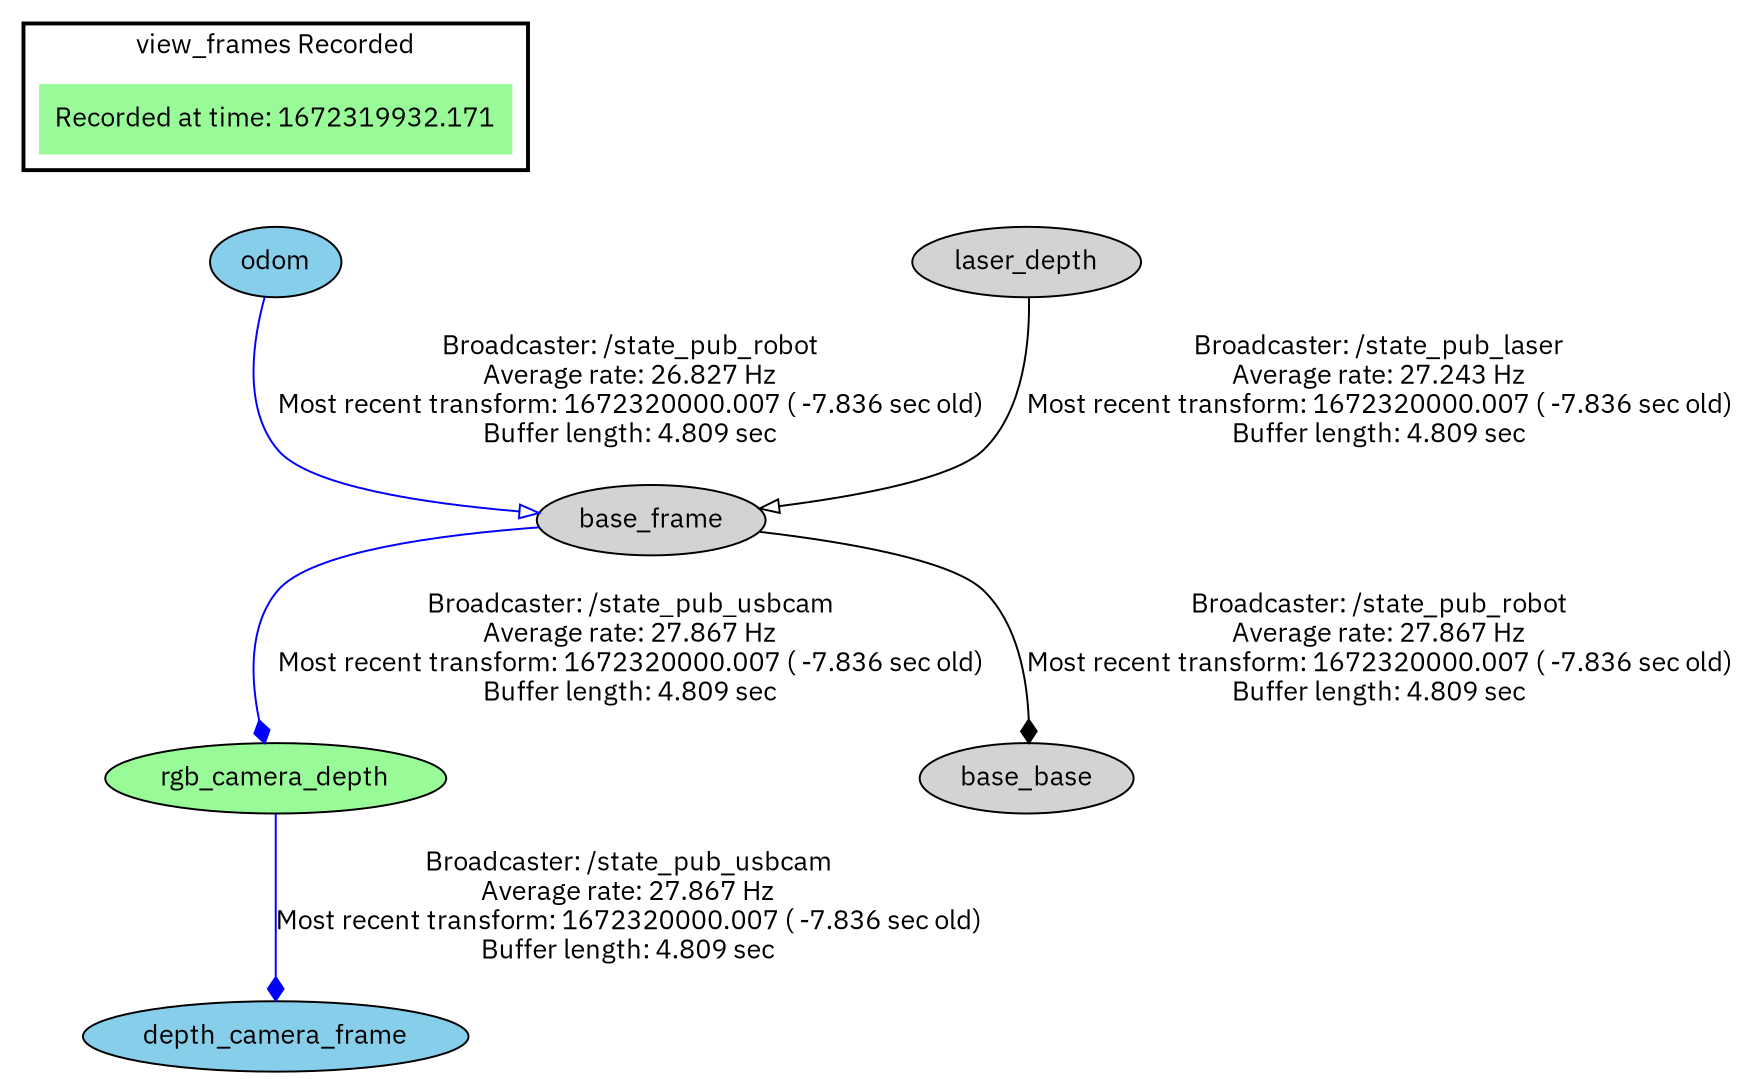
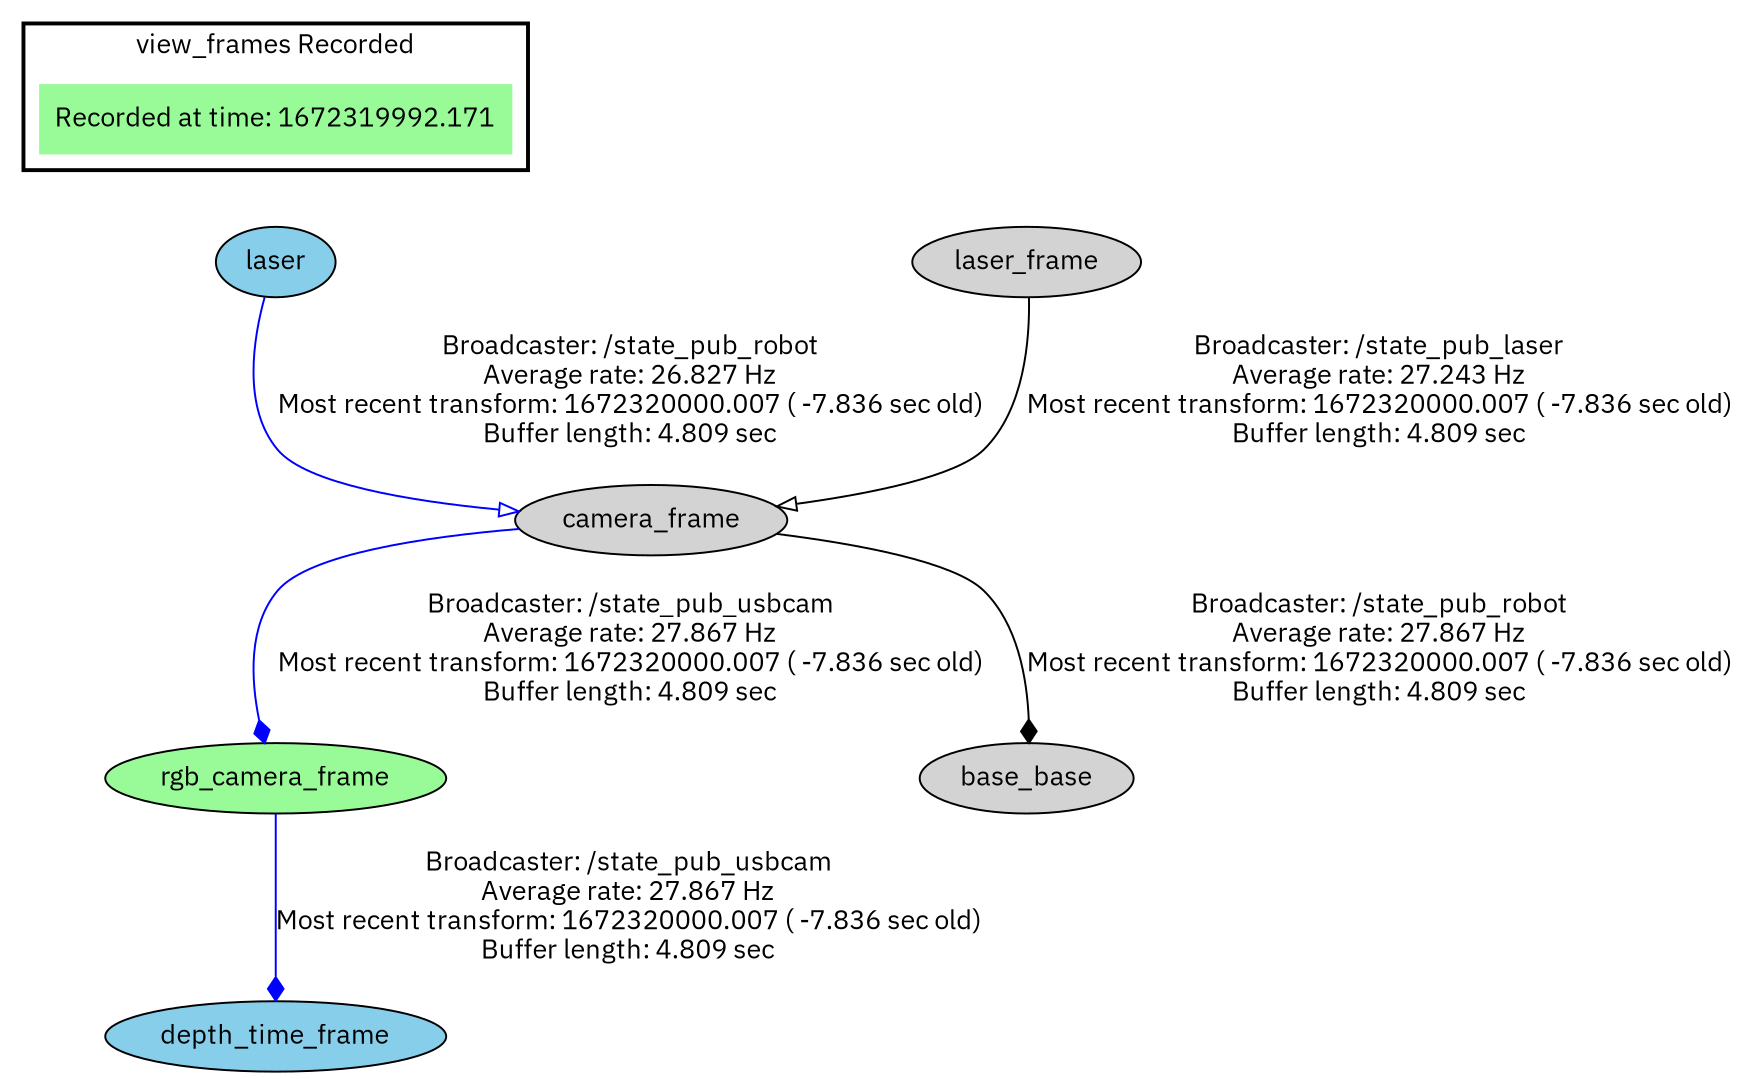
node "Recorded at time: 1672319932.171": label "Recorded at time: 1672319932.171" -> "Recorded at time: 1672319992.171"
node "odom": label "odom" -> "laser"
node "laser_depth": label "laser_depth" -> "laser_frame"
node "base_frame": label "base_frame" -> "camera_frame"
node "rgb_camera_depth": label "rgb_camera_depth" -> "rgb_camera_frame"
node "depth_camera_frame": label "depth_camera_frame" -> "depth_time_frame"
